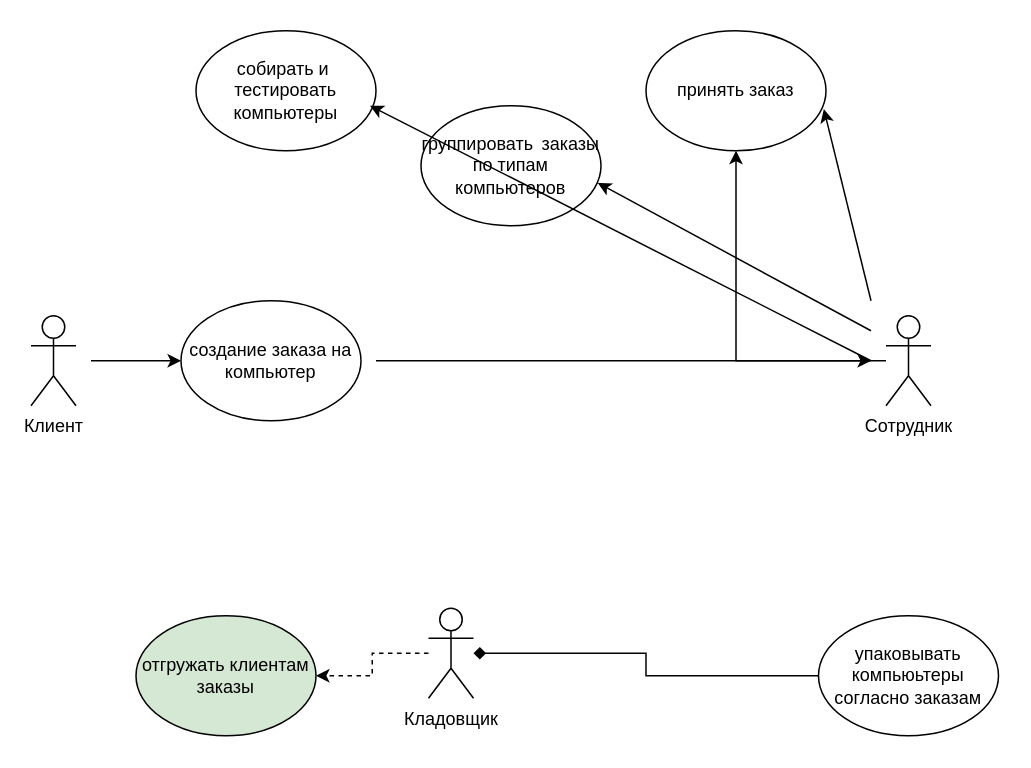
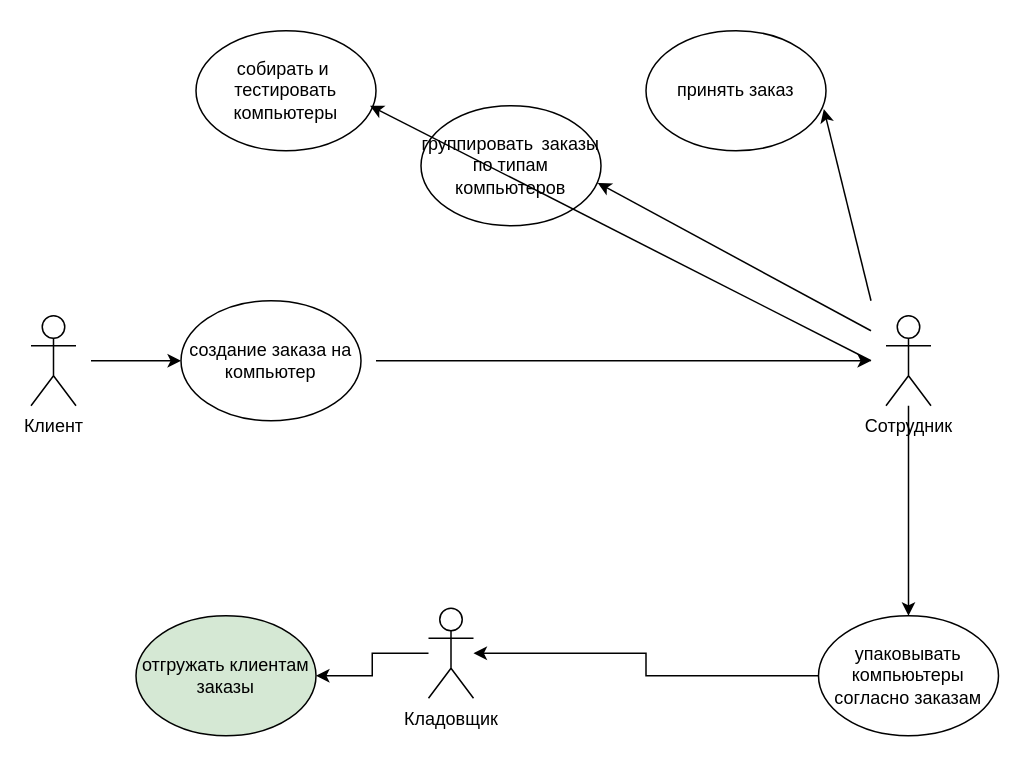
edge "Сотрудник" -> "принять заказ": now "Сотрудник" -> "упаковывать компьюьтеры согласно заказам"
edge "упаковывать компьюьтеры согласно заказам" -> "Кладовщик": arrowhead diamond -> classic
edge "Кладовщик" -> "отгружать клиентам заказы": style dashed -> solid
